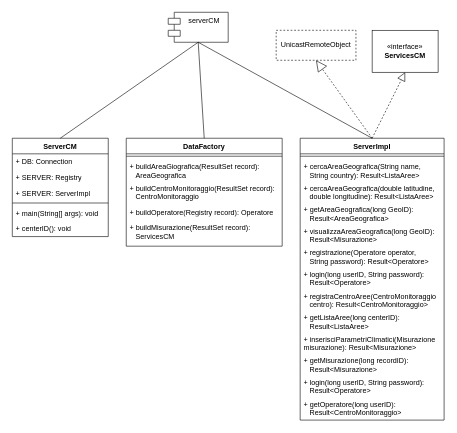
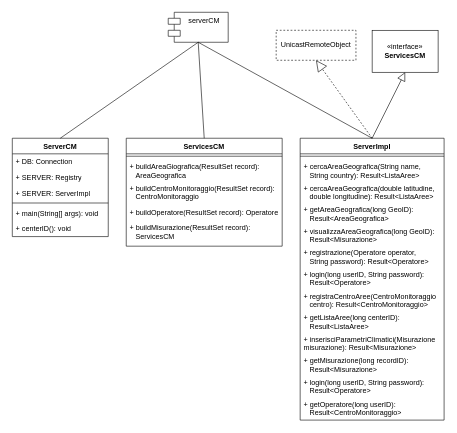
edge "ServerImpl" -> "«interface» ServicesCM": style dashed -> solid
node "DataFactory": label "DataFactory" -> "ServicesCM"
node "+ buildOperatore(Registry record): Operatore": label "+ buildOperatore(Registry record): Operatore" -> "+ buildOperatore(ResultSet record): Operatore"
